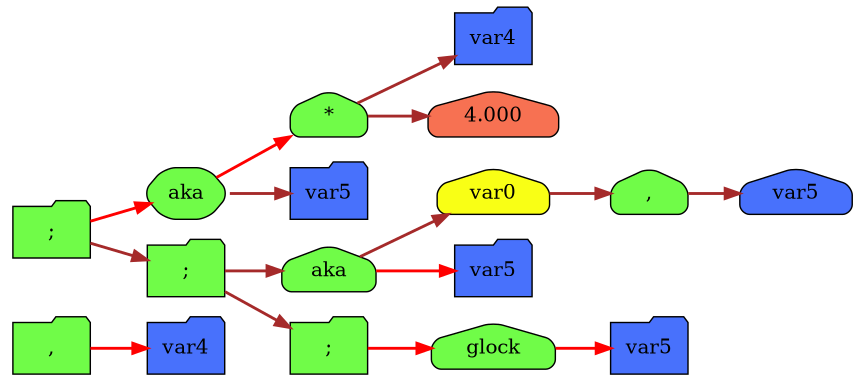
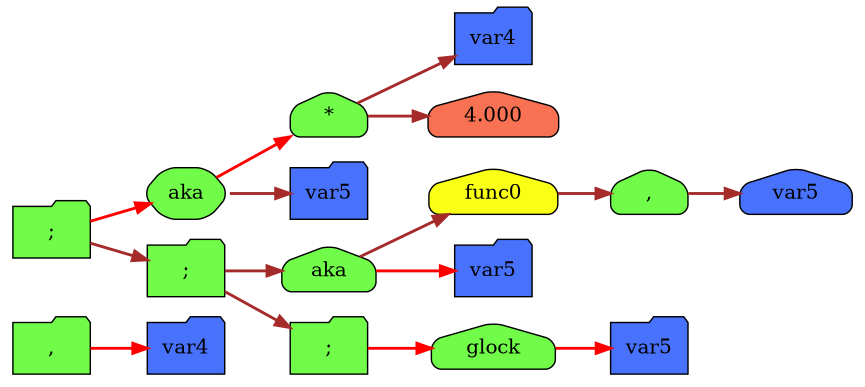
node "var0": label "var0" -> "func0"
